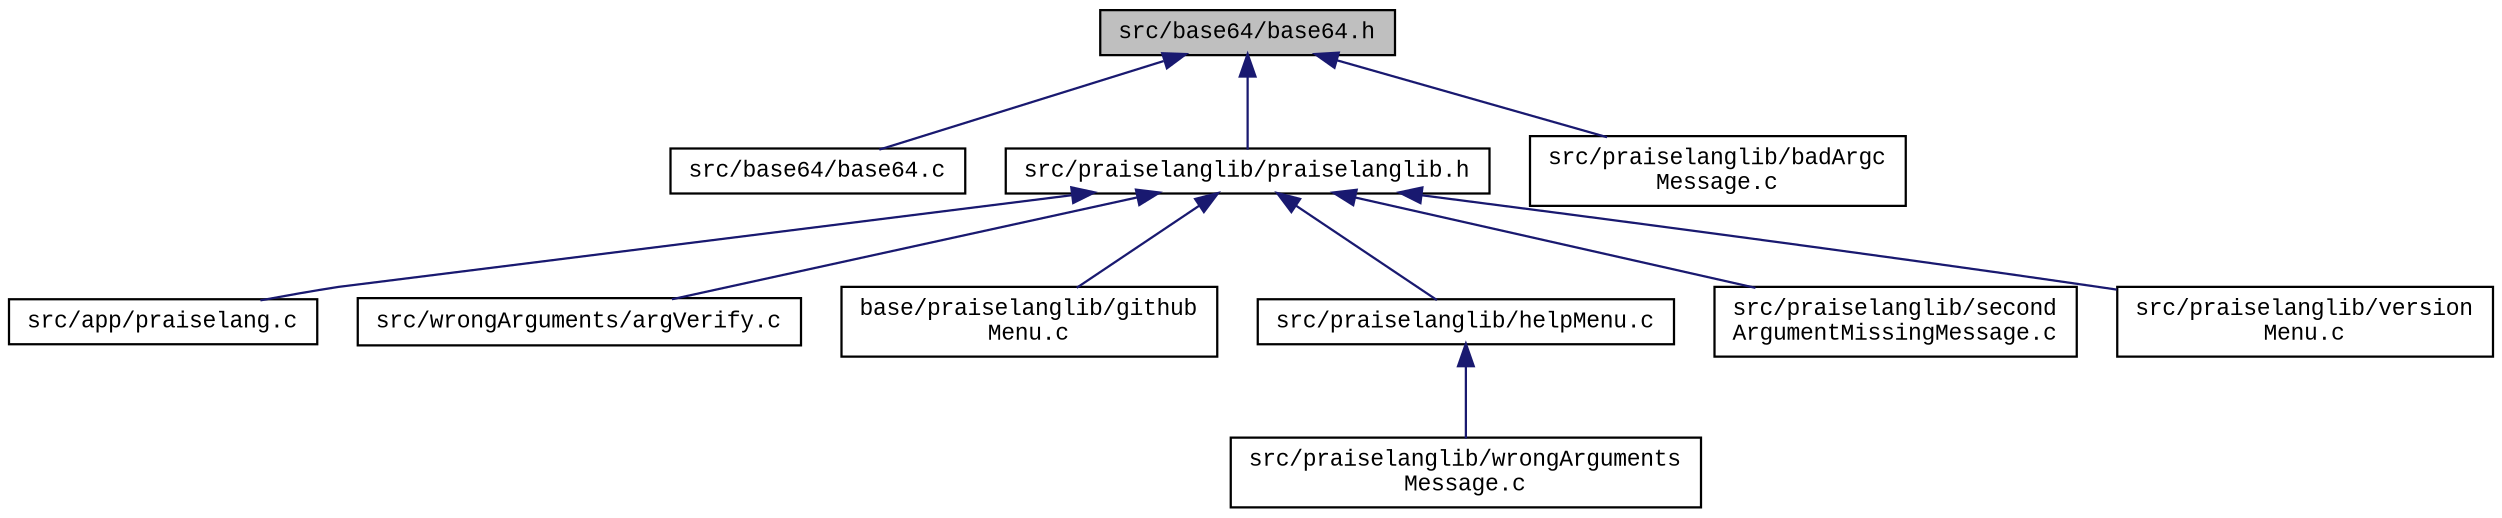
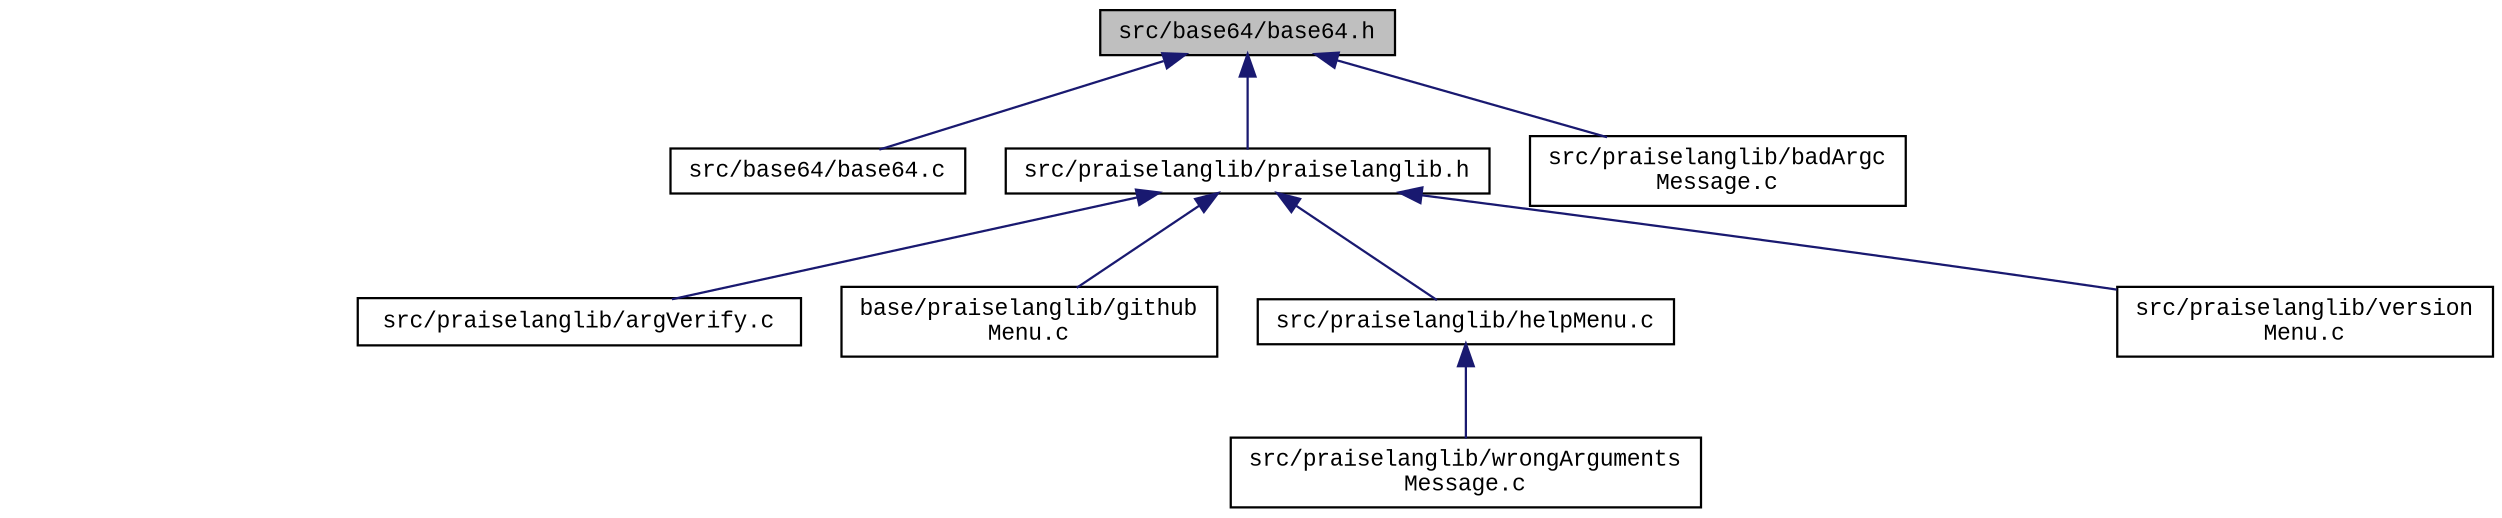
node "src/app/praiselang.c": removed
node "src/wrongArguments/argVerify.c": label "src/wrongArguments/argVerify.c" -> "src/praiselanglib/argVerify.c"
node "src/praiselanglib/second ArgumentMissingMessage.c": removed
